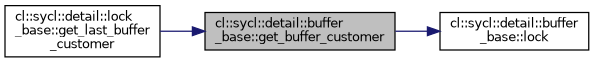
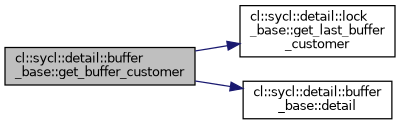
edge "cl::sycl::detail::lock _base::get_last_buffer _customer" -> "cl::sycl::detail::buffer _base::get_buffer_customer": reversed
node "cl::sycl::detail::buffer _base::lock": label "cl::sycl::detail::buffer _base::lock" -> "cl::sycl::detail::buffer _base::detail"
